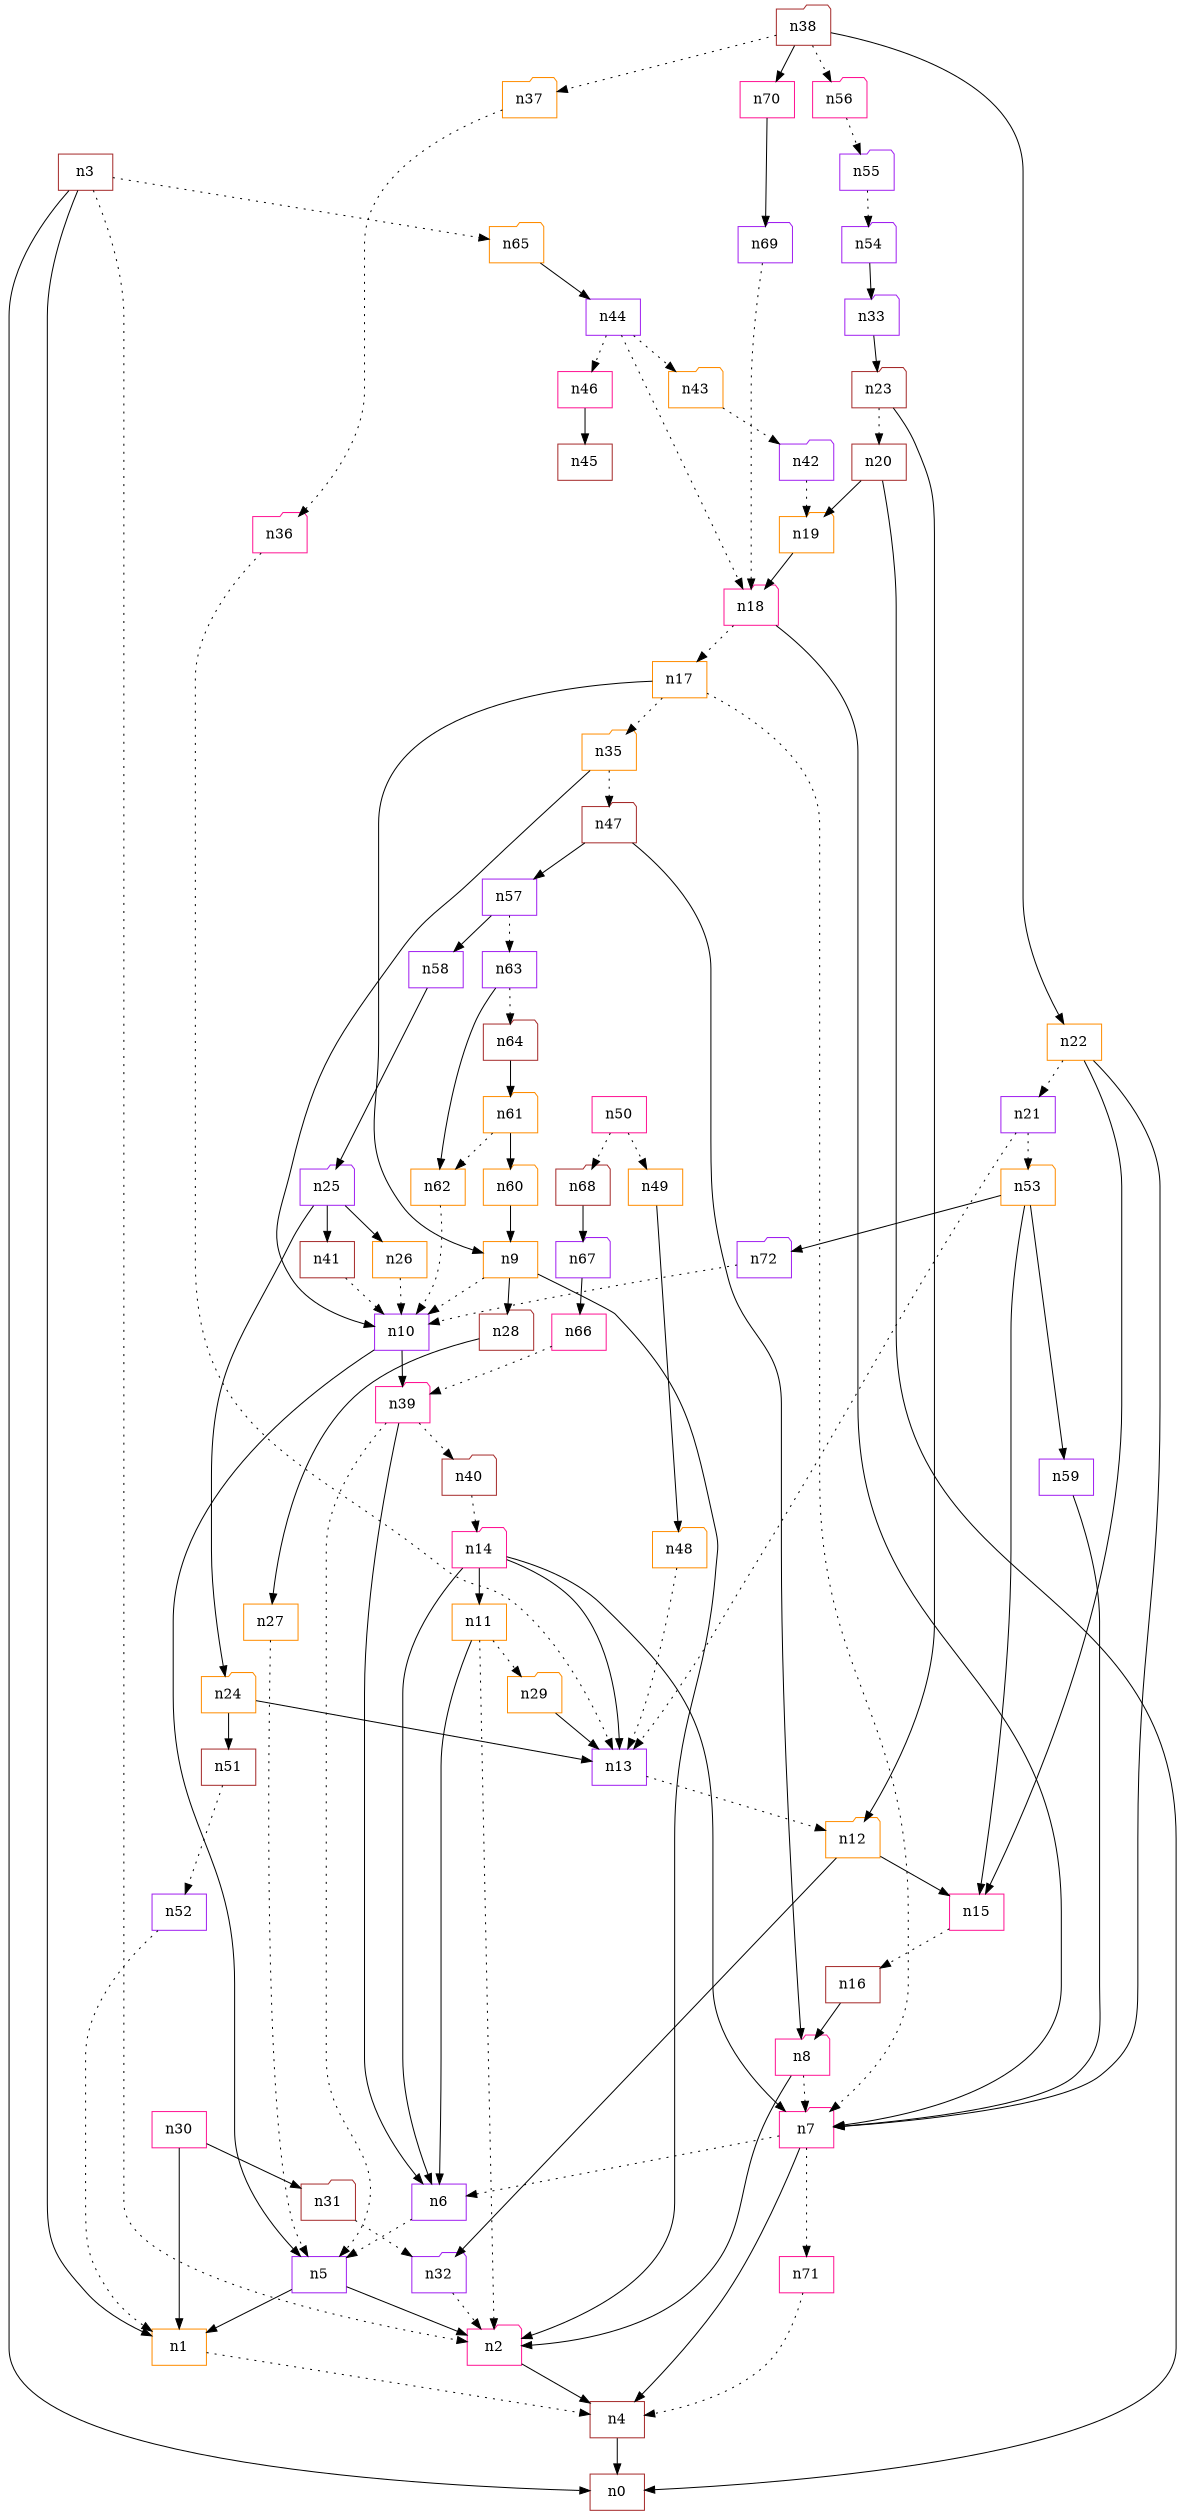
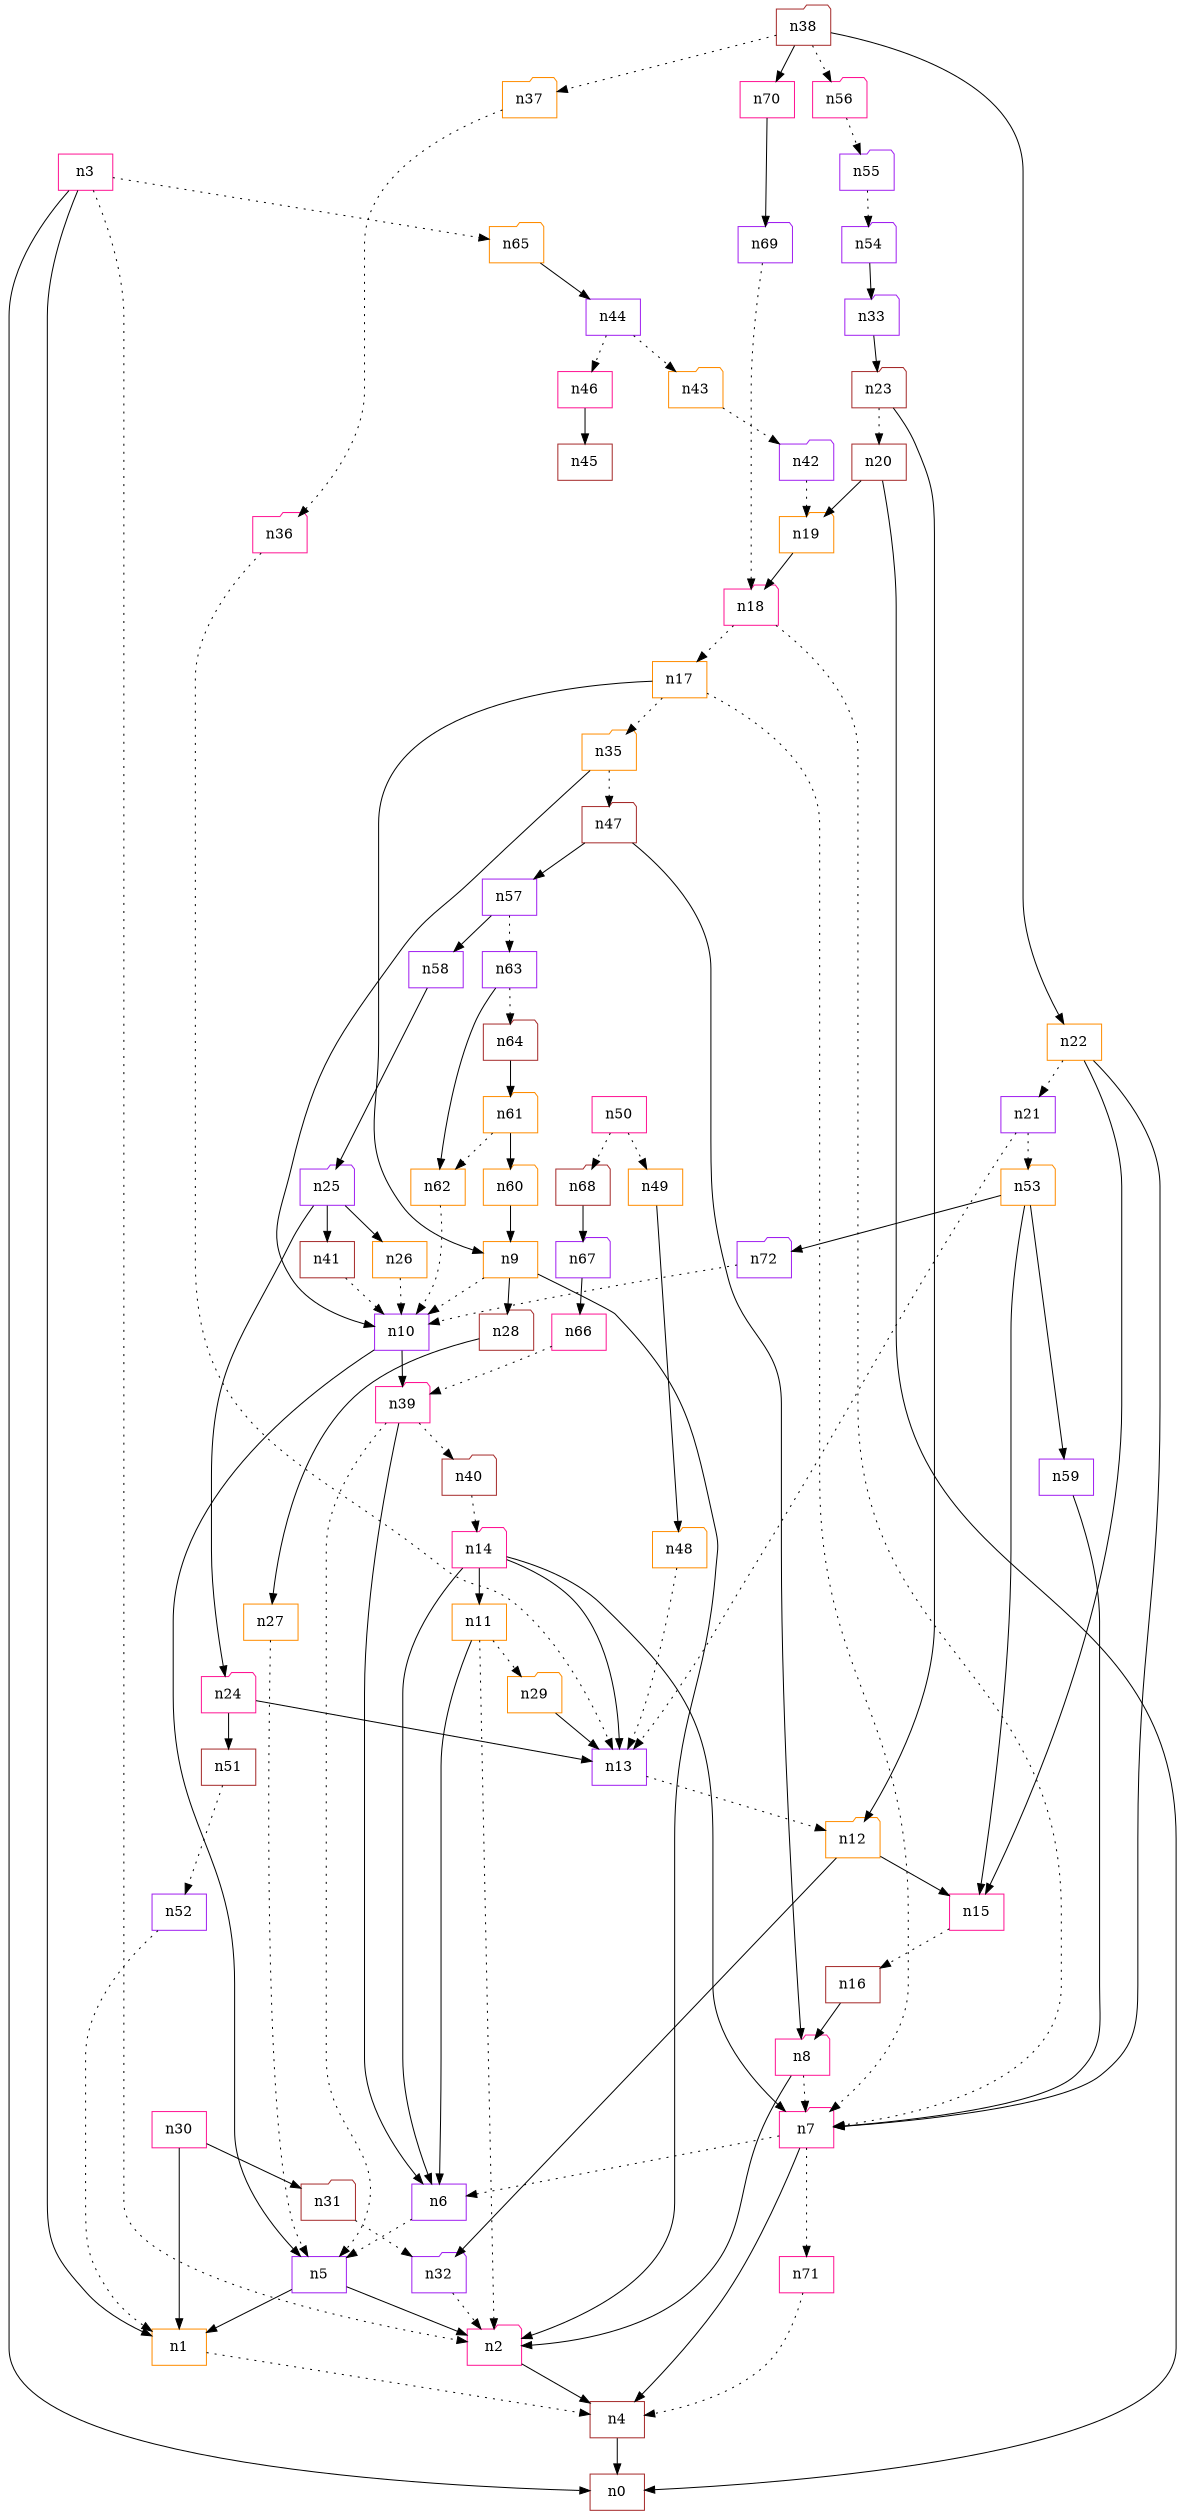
node "n3": color brown -> deeppink
edge "n44" -> "n18": removed
edge "n18" -> "n7": style solid -> dotted
node "n24": color darkorange -> deeppink
